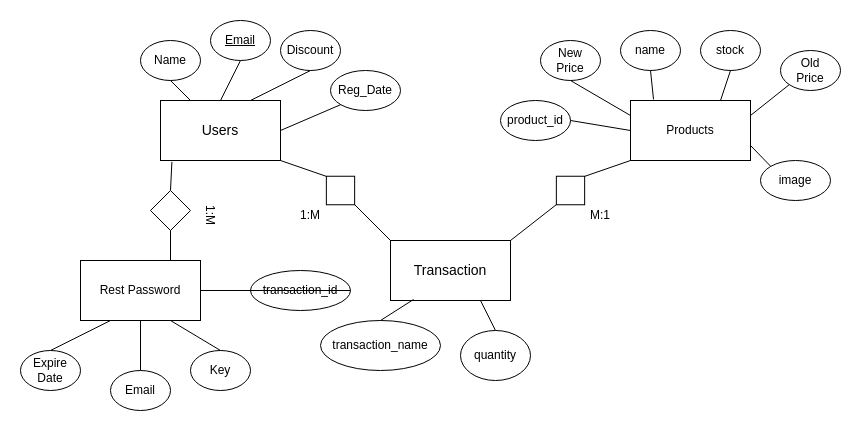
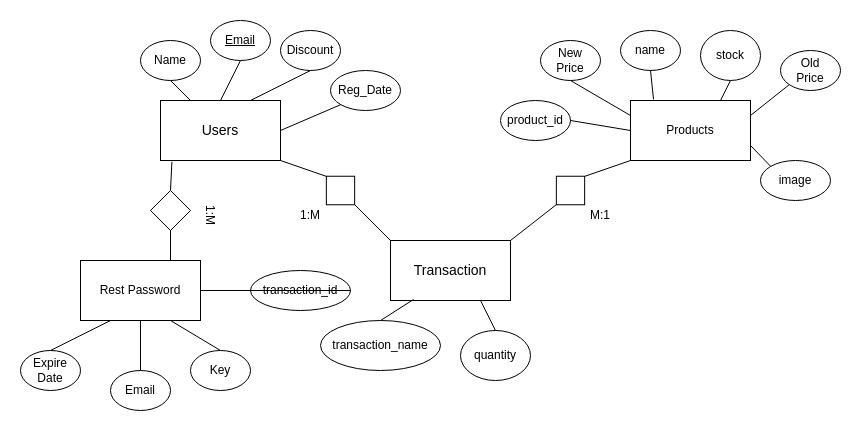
node "stock": size 60x40 -> 60x50
